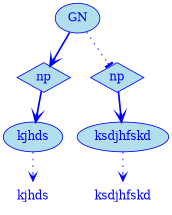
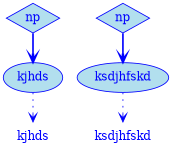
node "GN": removed
